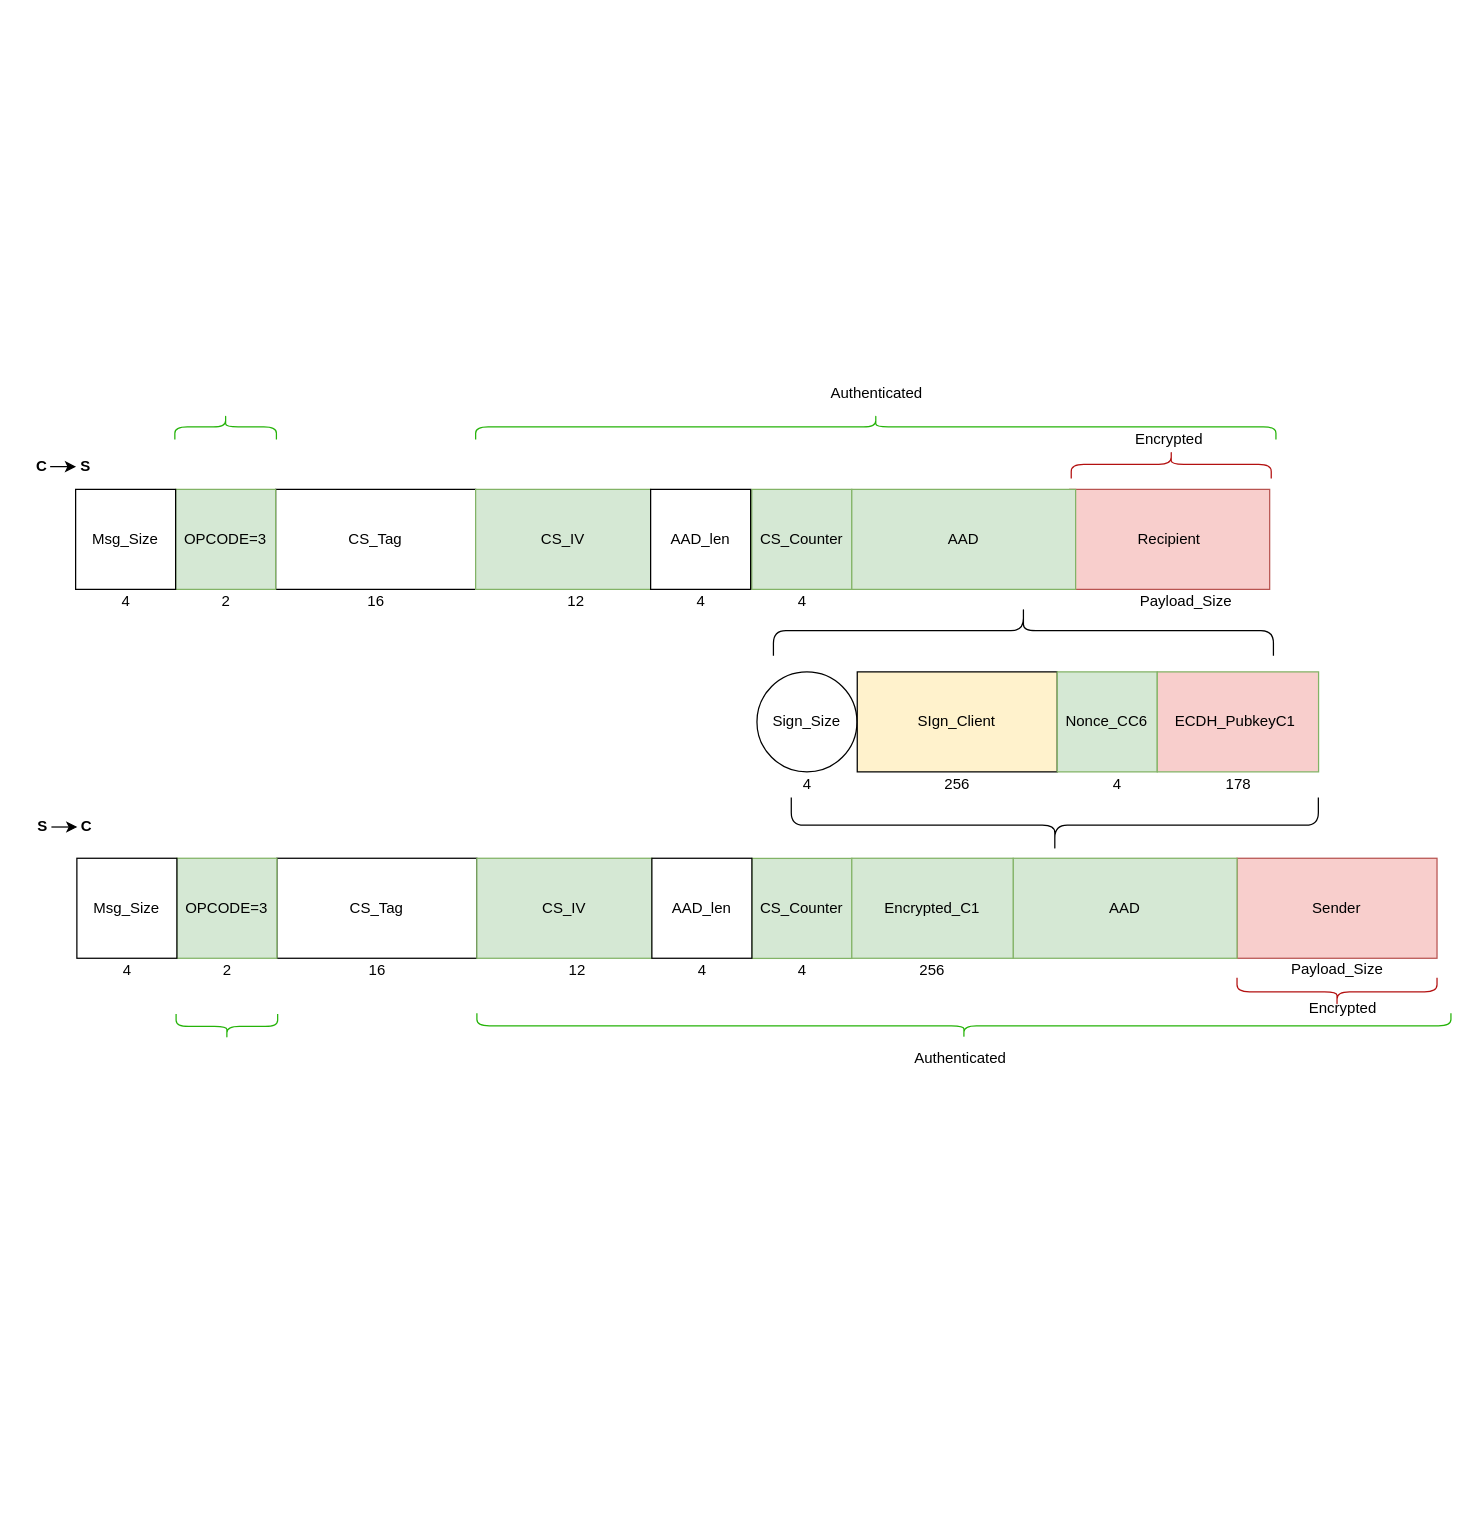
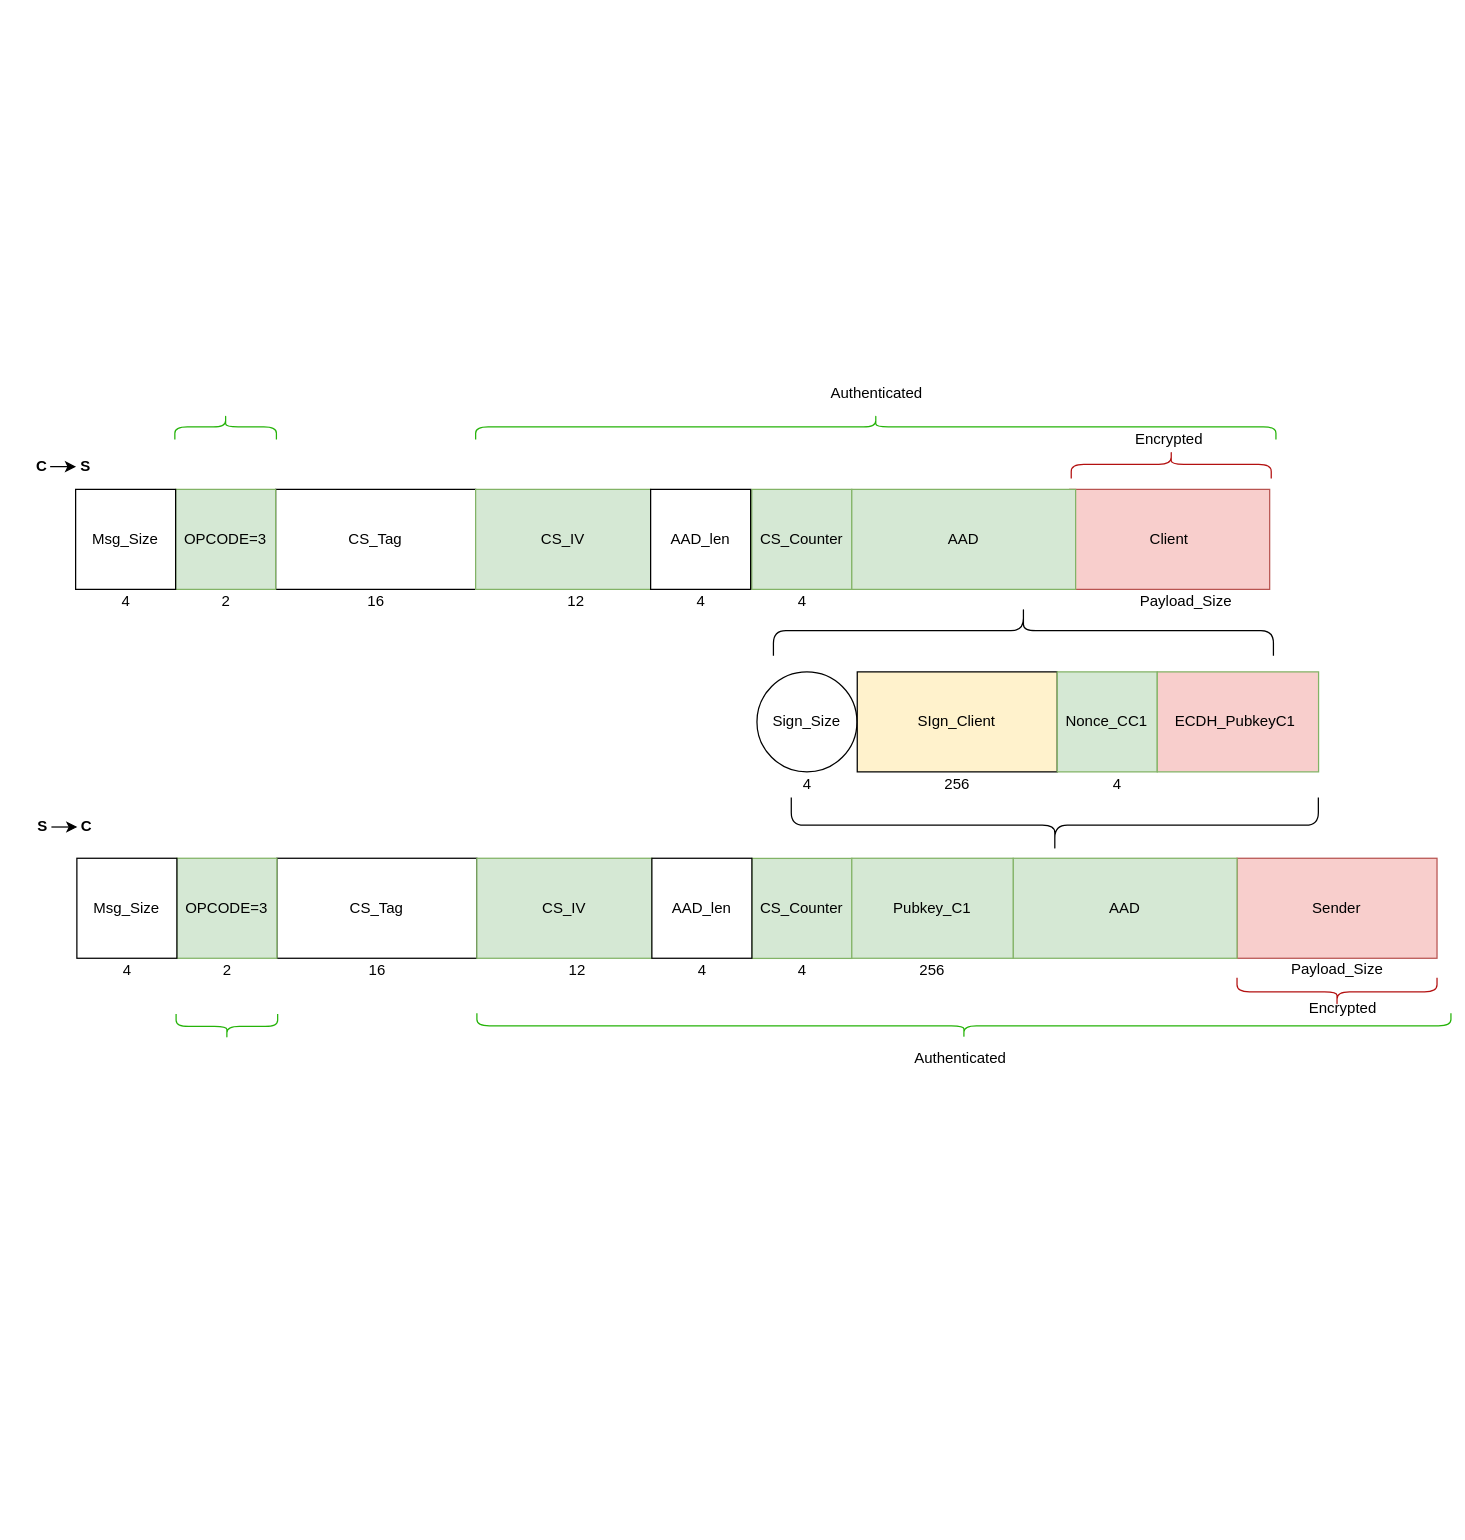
node "Recipient": label "Recipient" -> "Client"
node "Nonce_CC6": label "Nonce_CC6" -> "Nonce_CC1"
node "178": removed
node "Encrypted_C1": label "Encrypted_C1" -> "Pubkey_C1"
